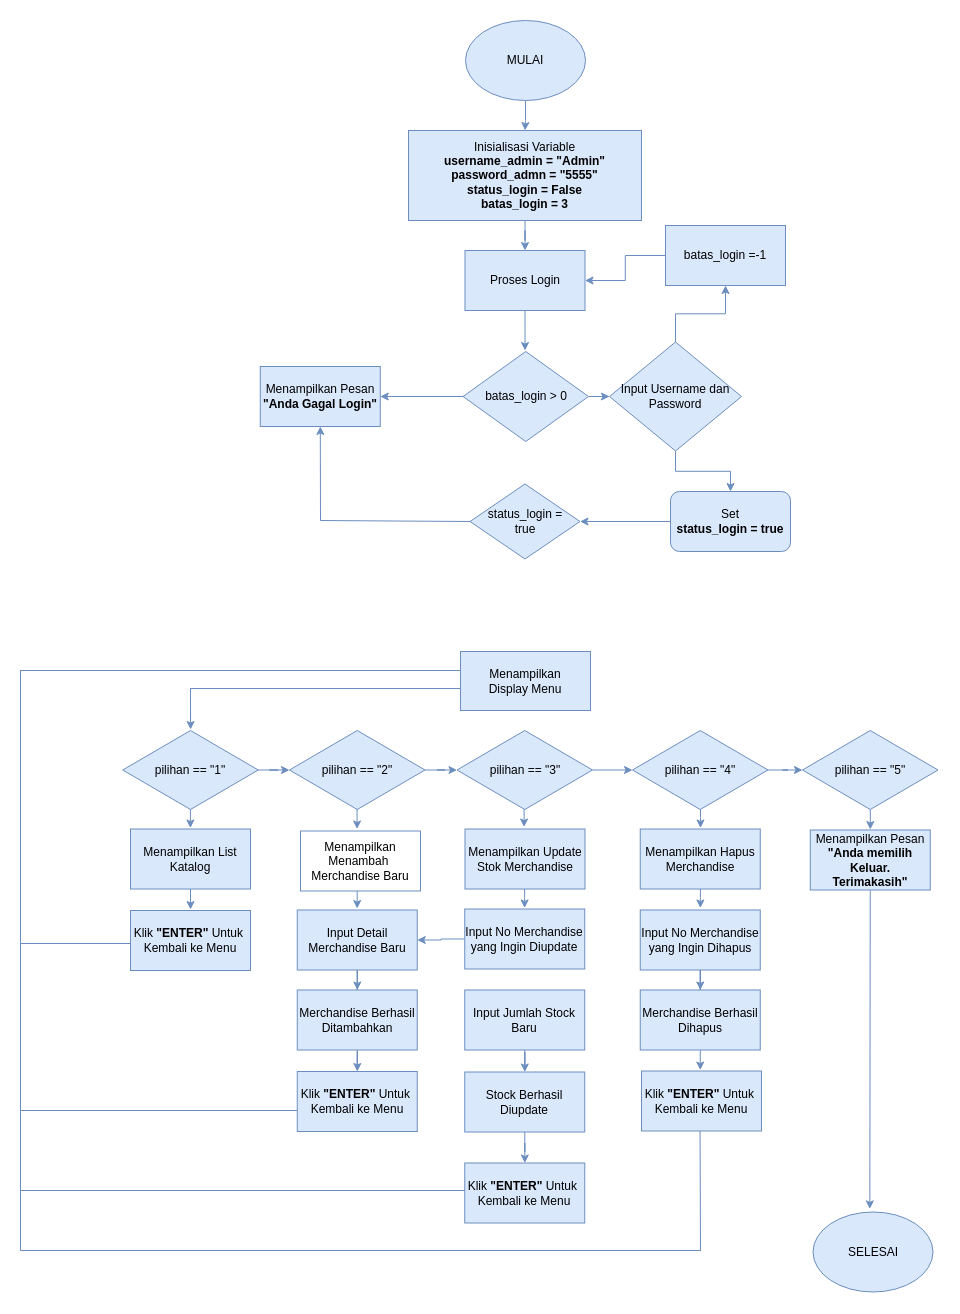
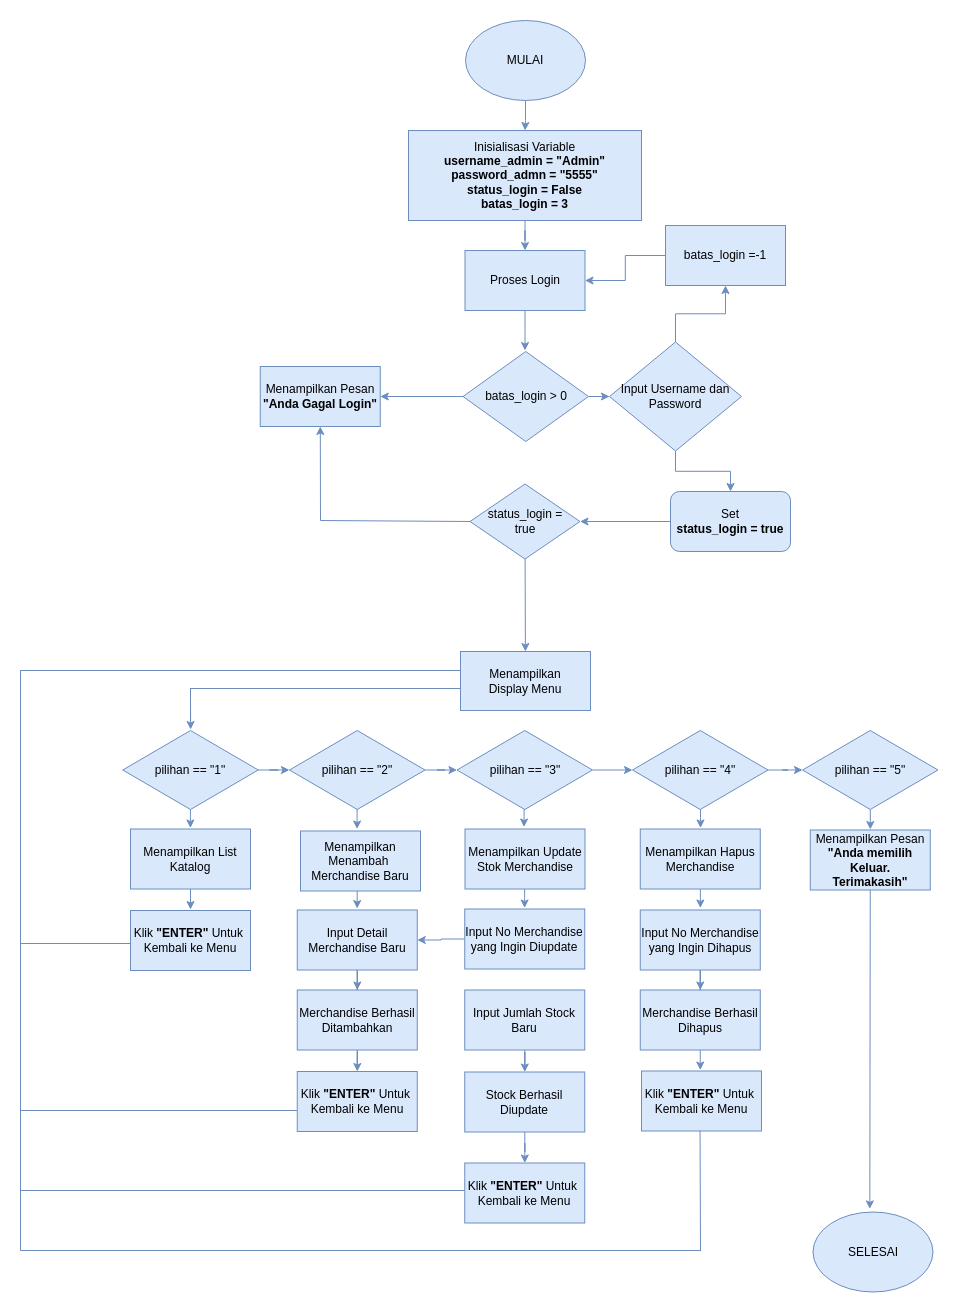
edge "status_login = true" -> "Menampilkan Display Menu": added
node "Menampilkan Menambah Merchandise Baru": fillcolor #ffffff -> #dae8fc
